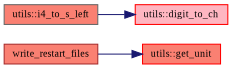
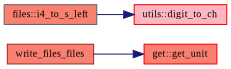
node "utils::i4_to_s_left": label "utils::i4_to_s_left" -> "files::i4_to_s_left"
node "write_restart_files": label "write_restart_files" -> "write_files_files"
node "utils::get_unit": label "utils::get_unit" -> "get::get_unit"
